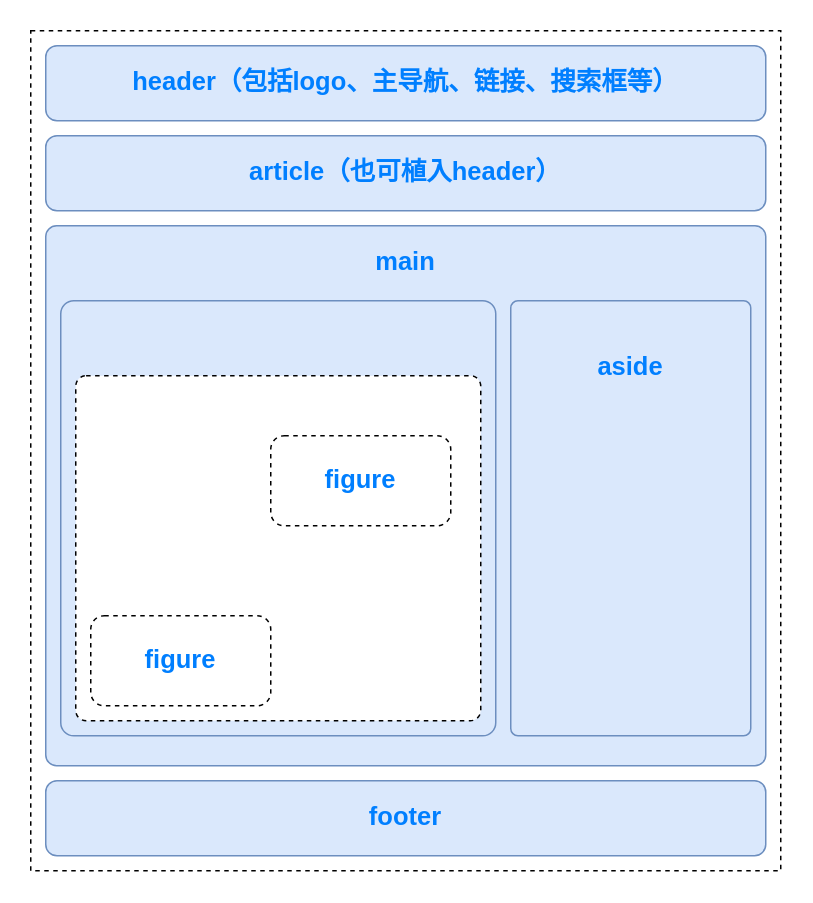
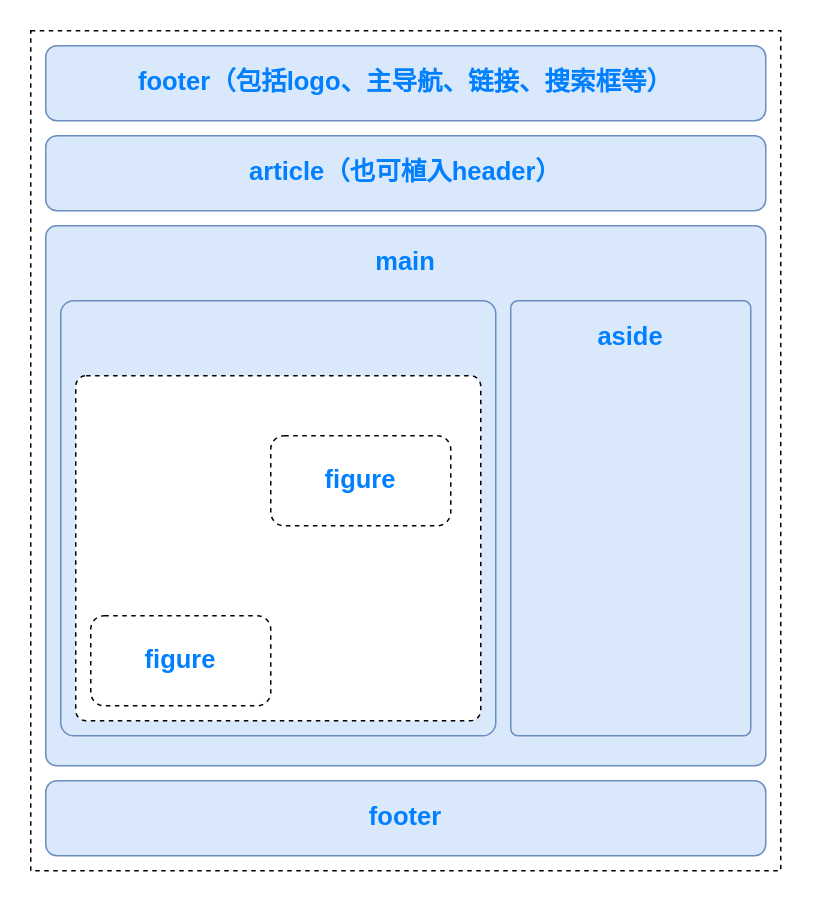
node "header（包括logo、主导航、链接、搜索框等）": label "header（包括logo、主导航、链接、搜索框等）" -> "footer（包括logo、主导航、链接、搜索框等）"
node "aside": moved (631, 368) -> (631, 338)
